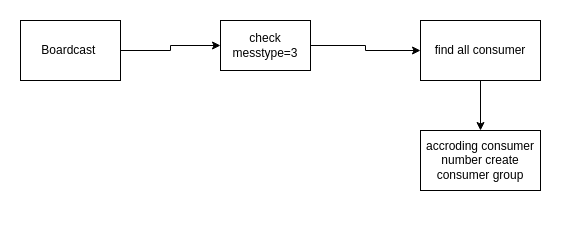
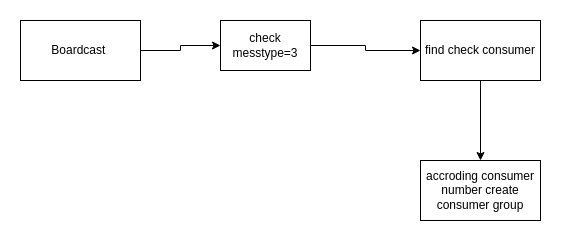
node "Boardcast": size 100x60 -> 120x60
node "find all consumer": label "find all consumer" -> "find check consumer"
node "accroding consumer number create consumer group": moved (481, 161) -> (481, 191)
